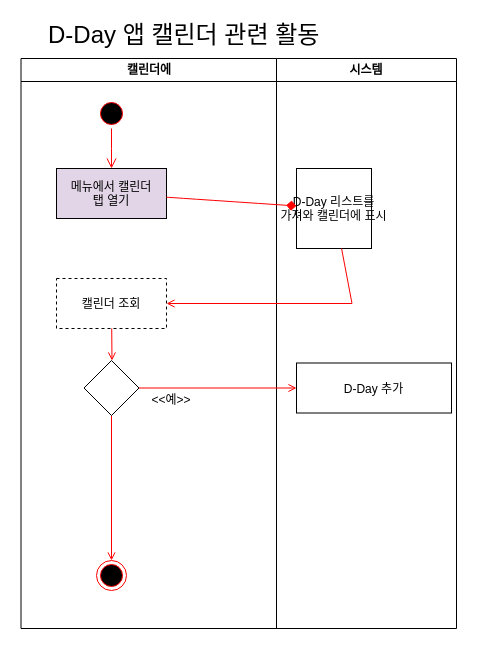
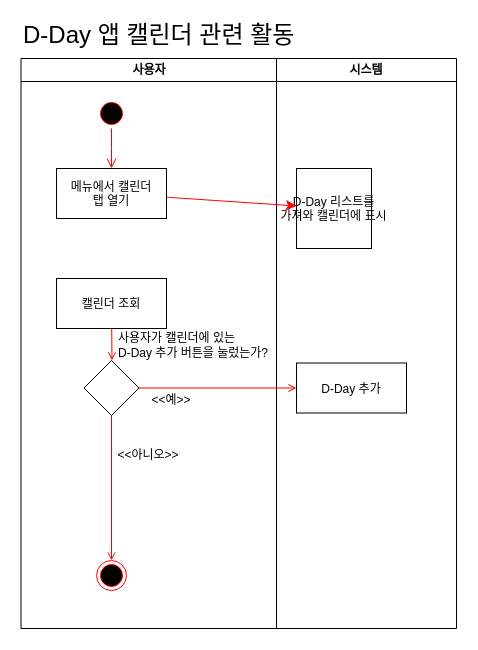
node "D-Day 앱 캘린더 관련 활동": moved (204, 36) -> (179, 36)
node "캘린더에": label "캘린더에" -> "사용자"
node "메뉴에서 캘린더 탭 열기": fillcolor #e1d5e7 -> #ffffff
edge "메뉴에서 캘린더 탭 열기" -> "D-Day 리스트를 가져와 캘린더에 표시": arrowhead diamond -> classic
node "캘린더 조회": style dashed -> solid
edge "D-Day 리스트를 가져와 캘린더에 표시" -> "캘린더 조회": removed
node "사용자가 캘린더에 있는 D-Day 추가 버튼을 눌렀는가?": added
node "D-Day 추가": size 155x50 -> 110x50
node "<<아니오>>": added
